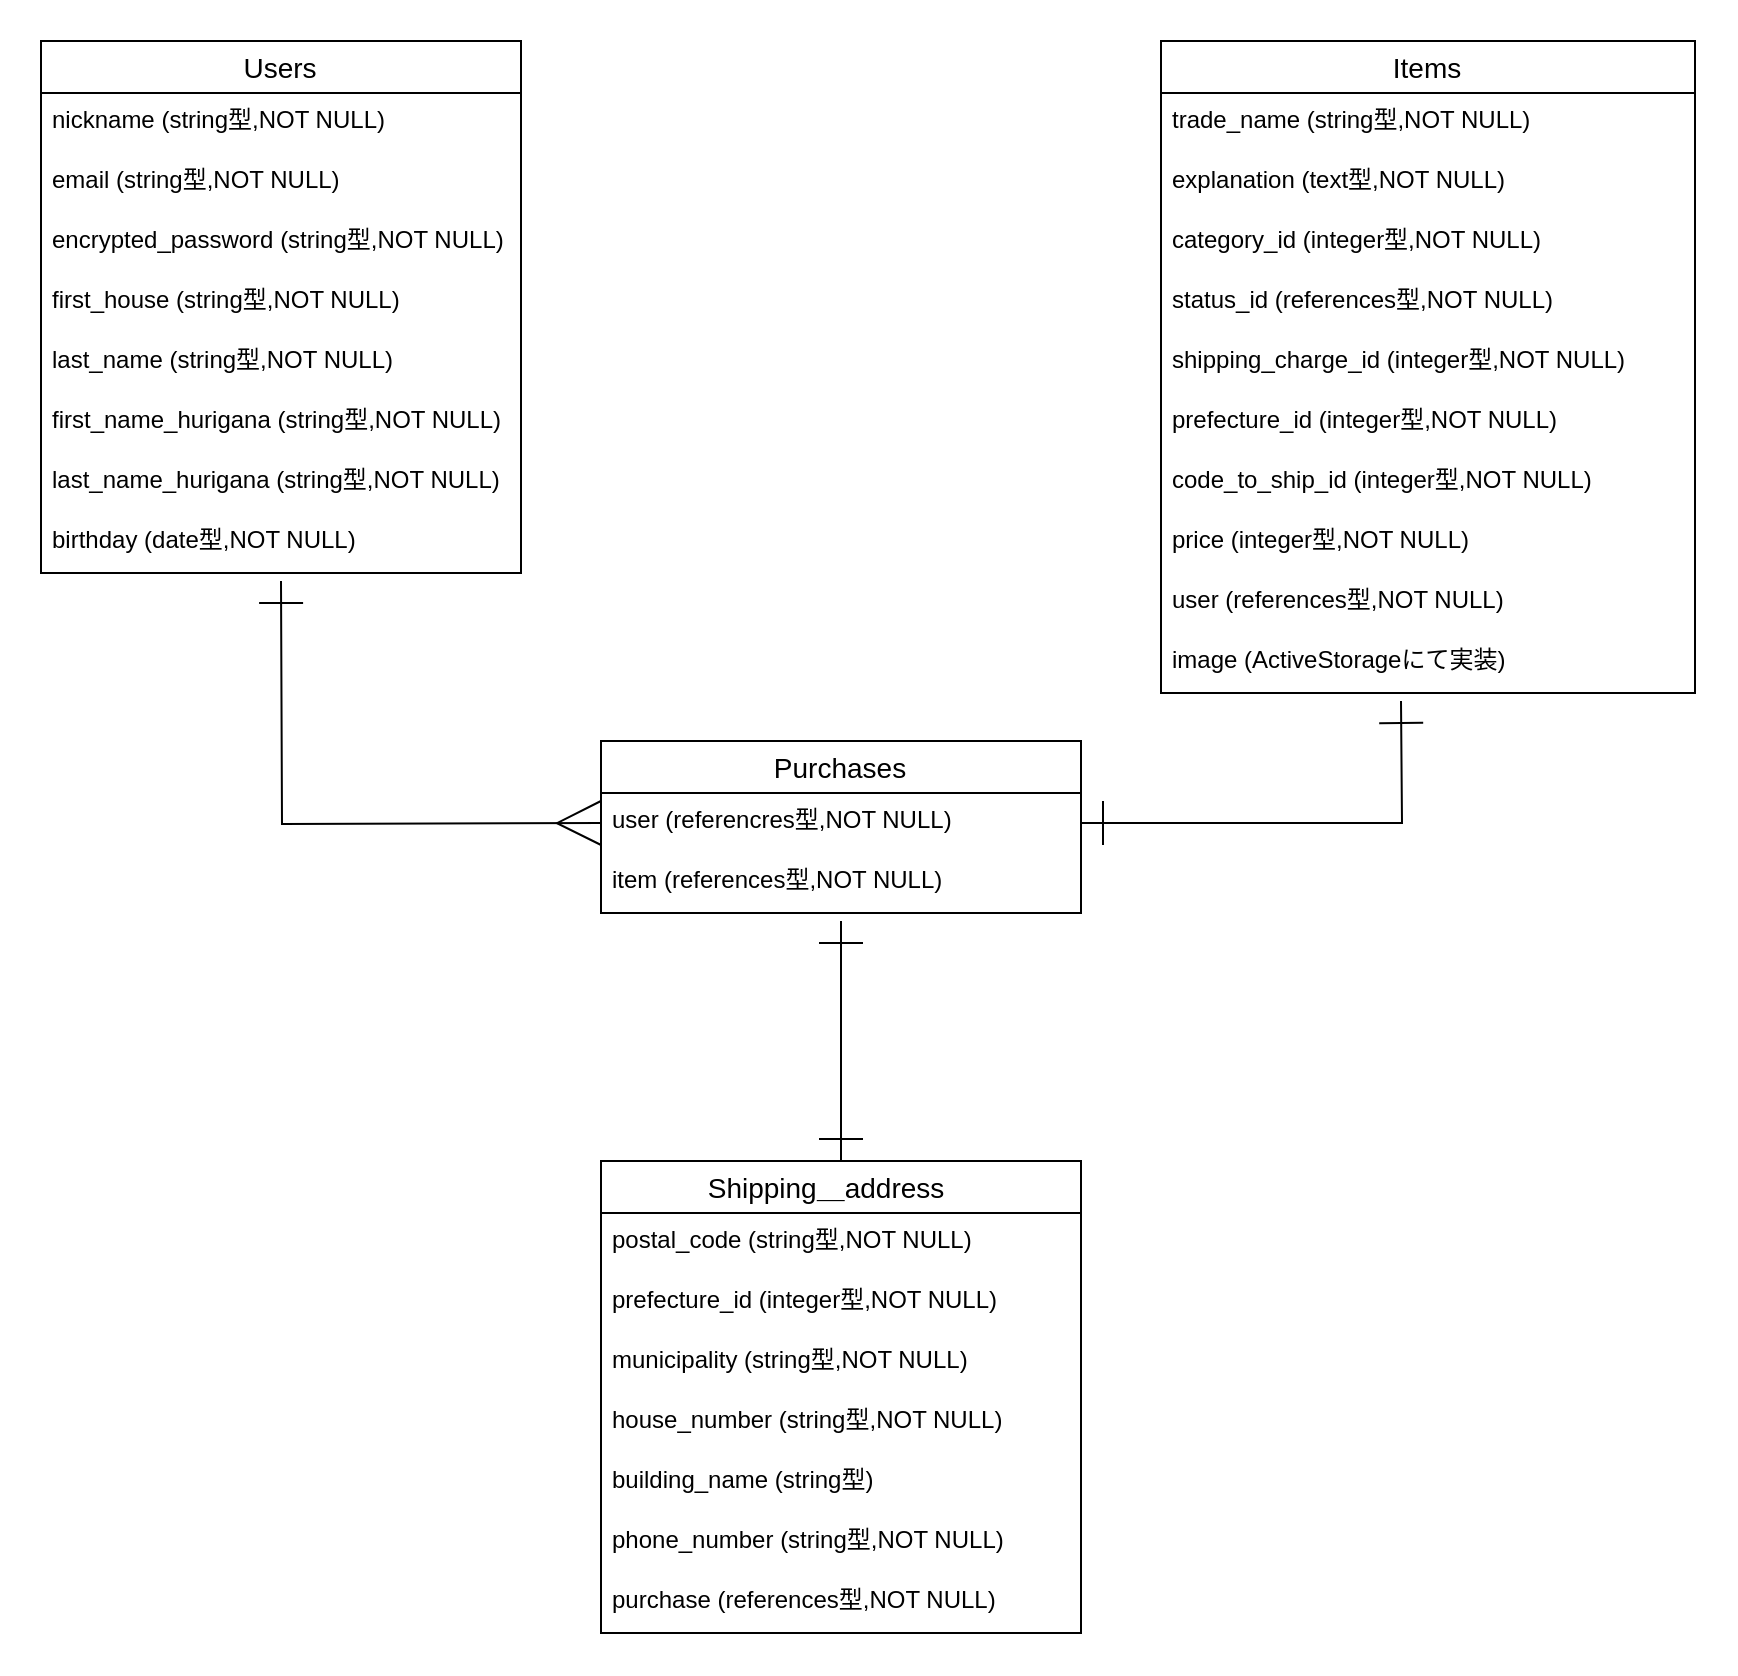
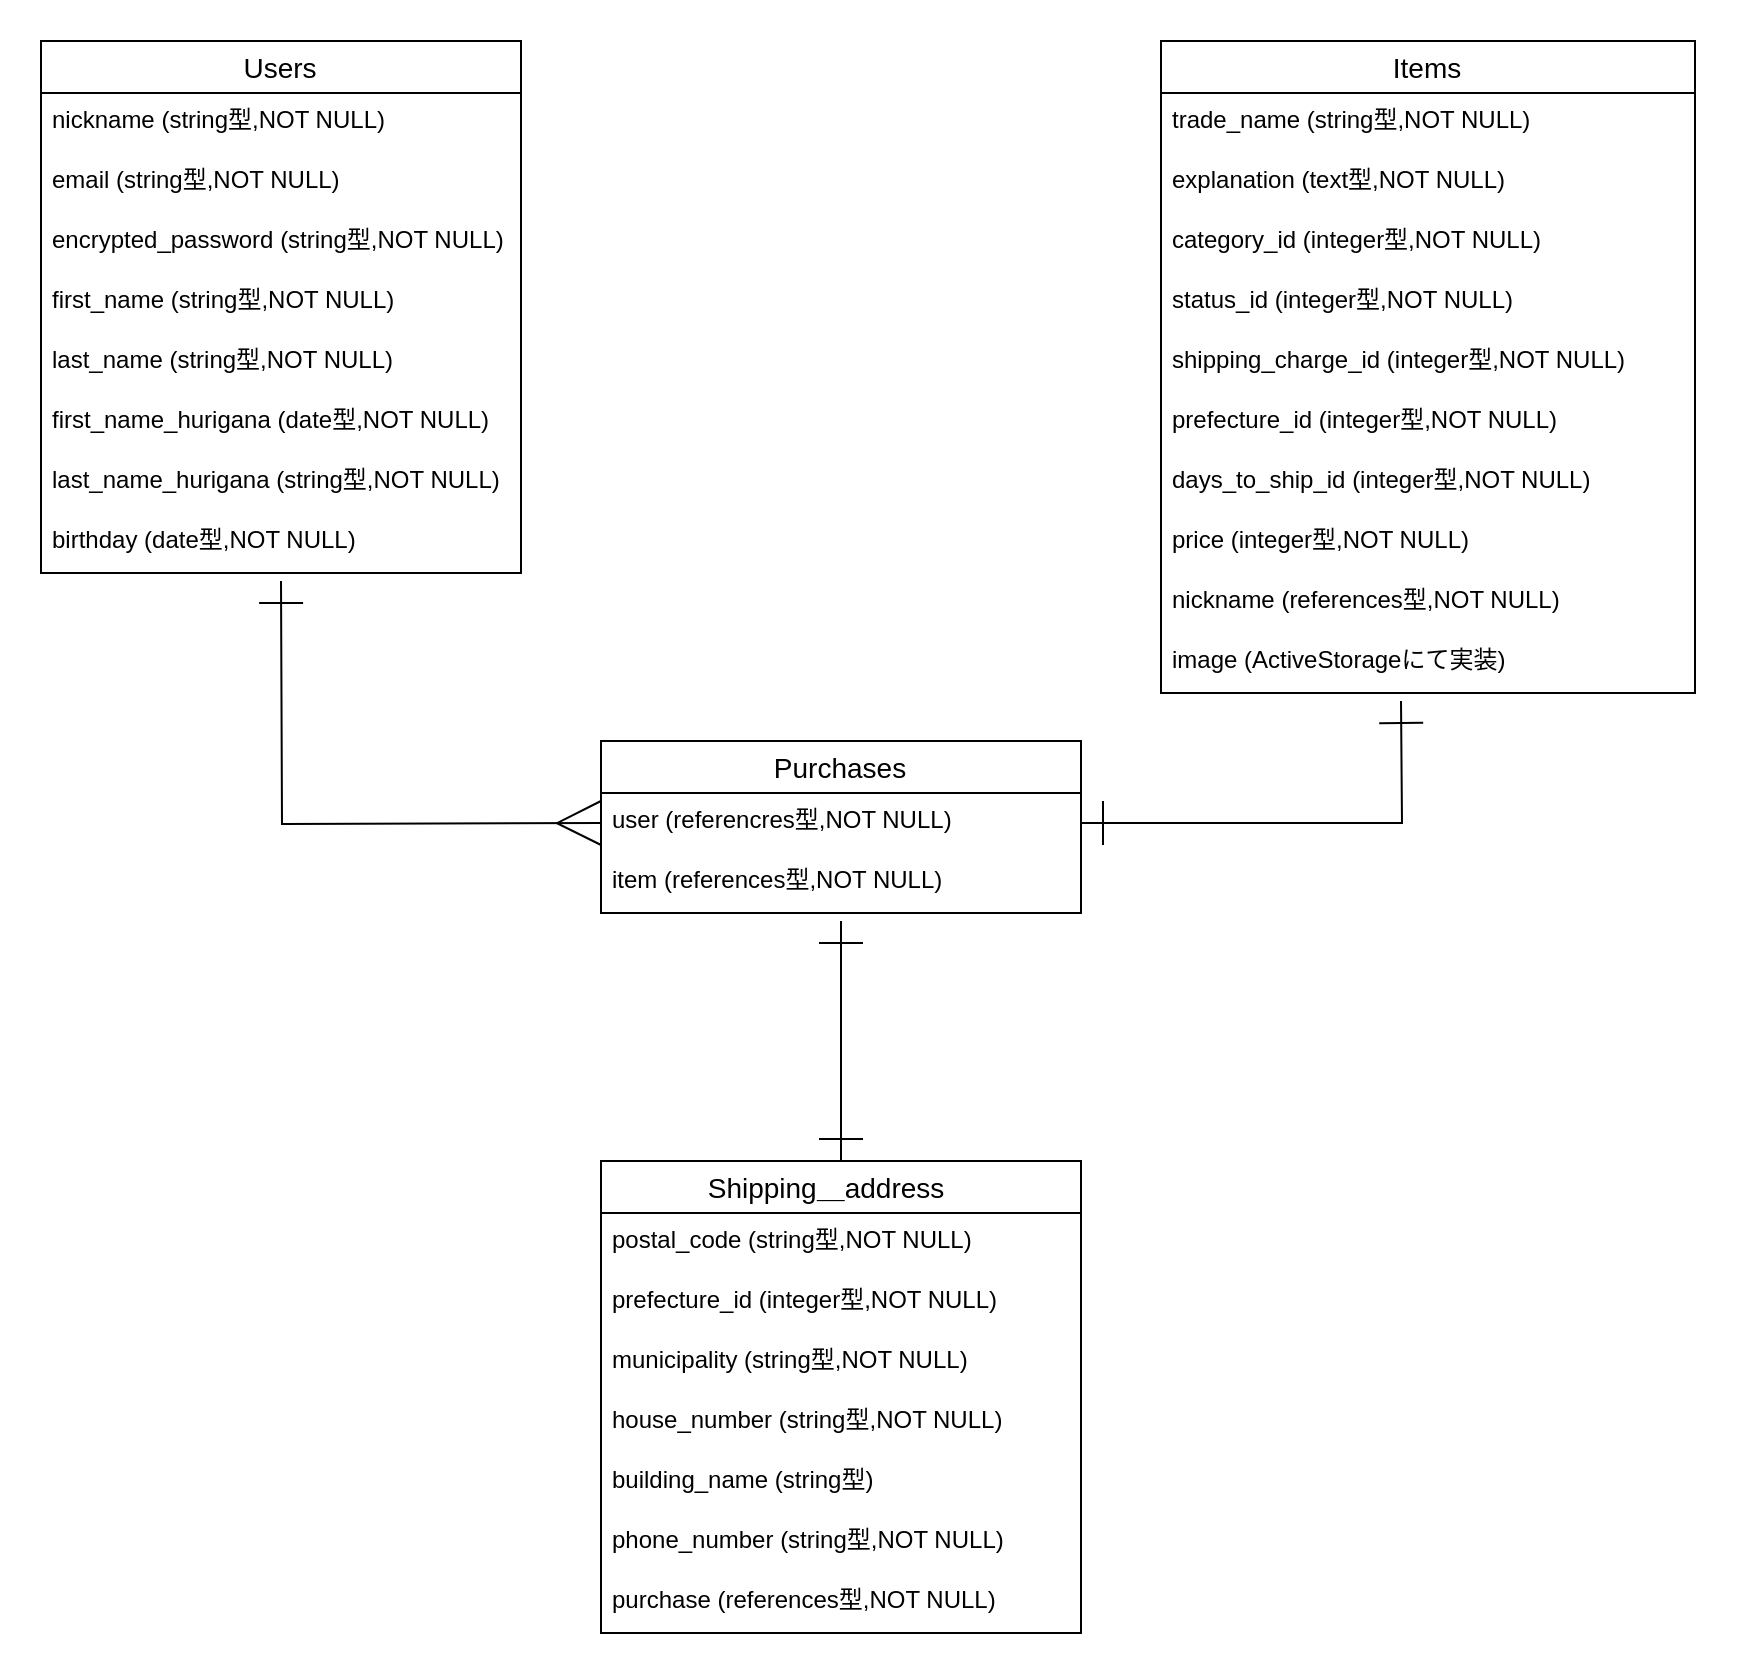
node "first_house (string型,NOT NULL)": label "first_house (string型,NOT NULL)" -> "first_name (string型,NOT NULL)"
node "status_id (references型,NOT NULL)": label "status_id (references型,NOT NULL)" -> "status_id (integer型,NOT NULL)"
node "first_name_hurigana (string型,NOT NULL)": label "first_name_hurigana (string型,NOT NULL)" -> "first_name_hurigana (date型,NOT NULL)"
node "code_to_ship_id (integer型,NOT NULL)": label "code_to_ship_id (integer型,NOT NULL)" -> "days_to_ship_id (integer型,NOT NULL)"
node "user (references型,NOT NULL)": label "user (references型,NOT NULL)" -> "nickname (references型,NOT NULL)"
